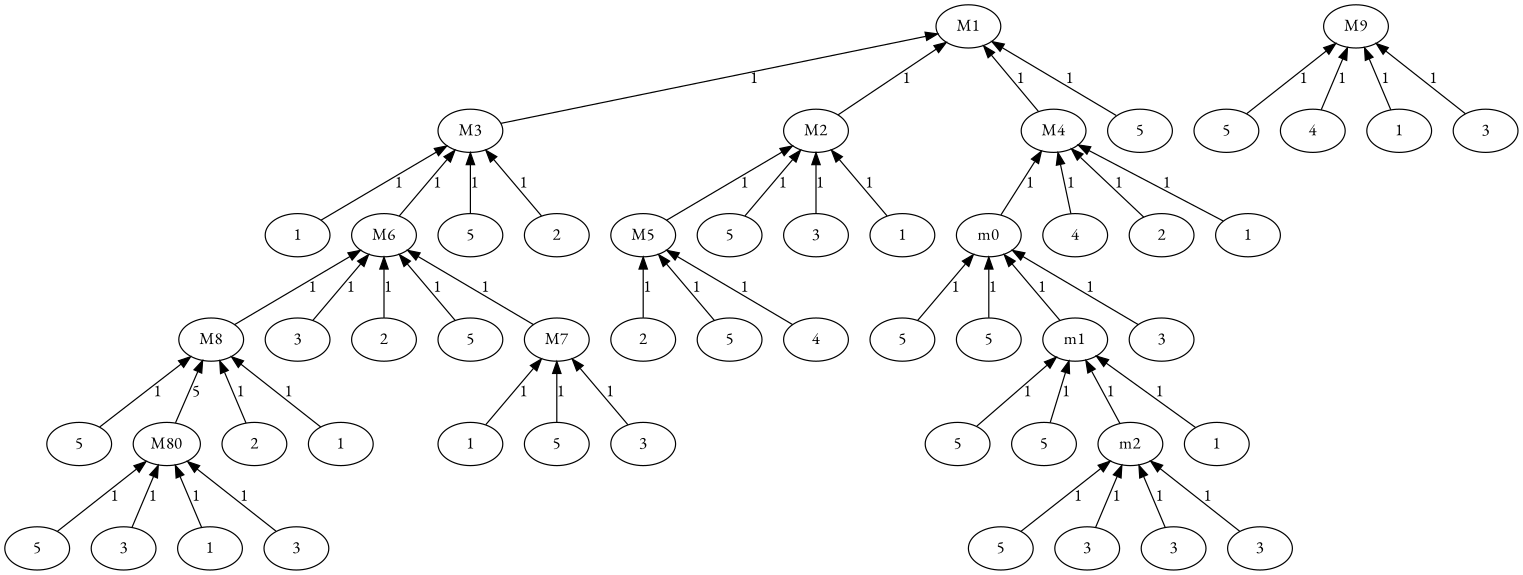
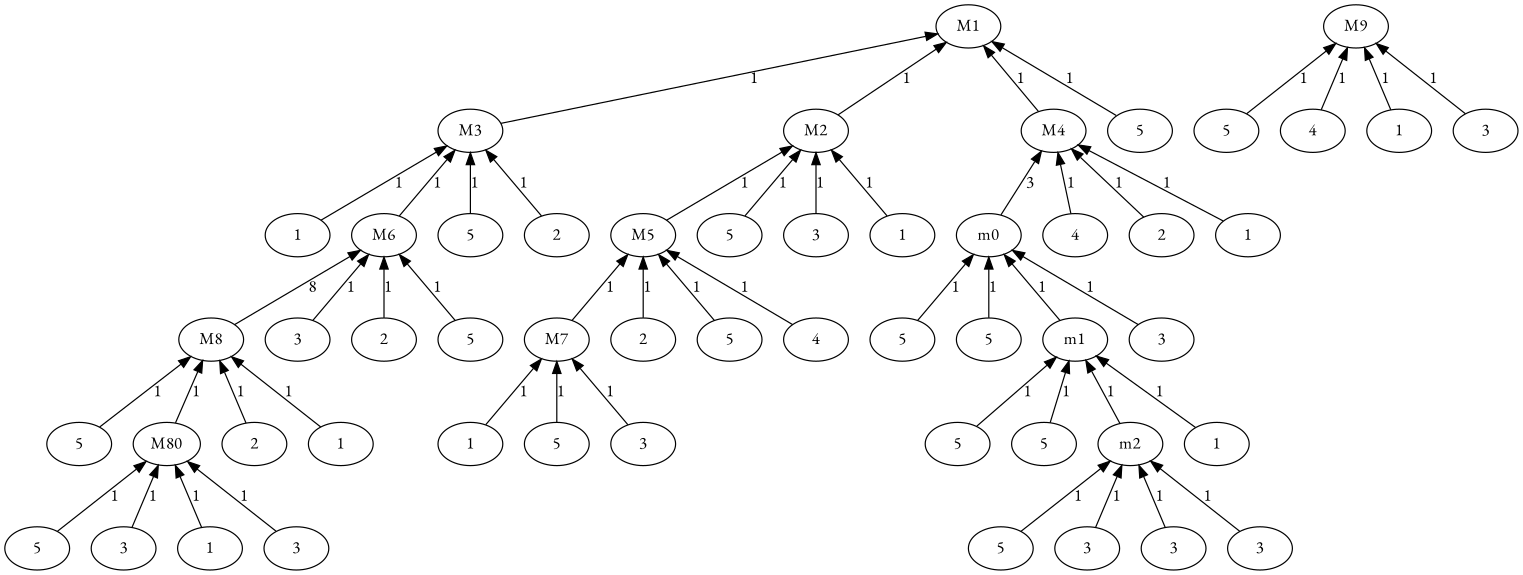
edge "m0" -> "M4": label "1" -> "3"
edge "M8" -> "M6": label "1" -> "8"
edge "M7" -> "M6": now "M7" -> "M5"
edge "M80" -> "M8": label "5" -> "1"
